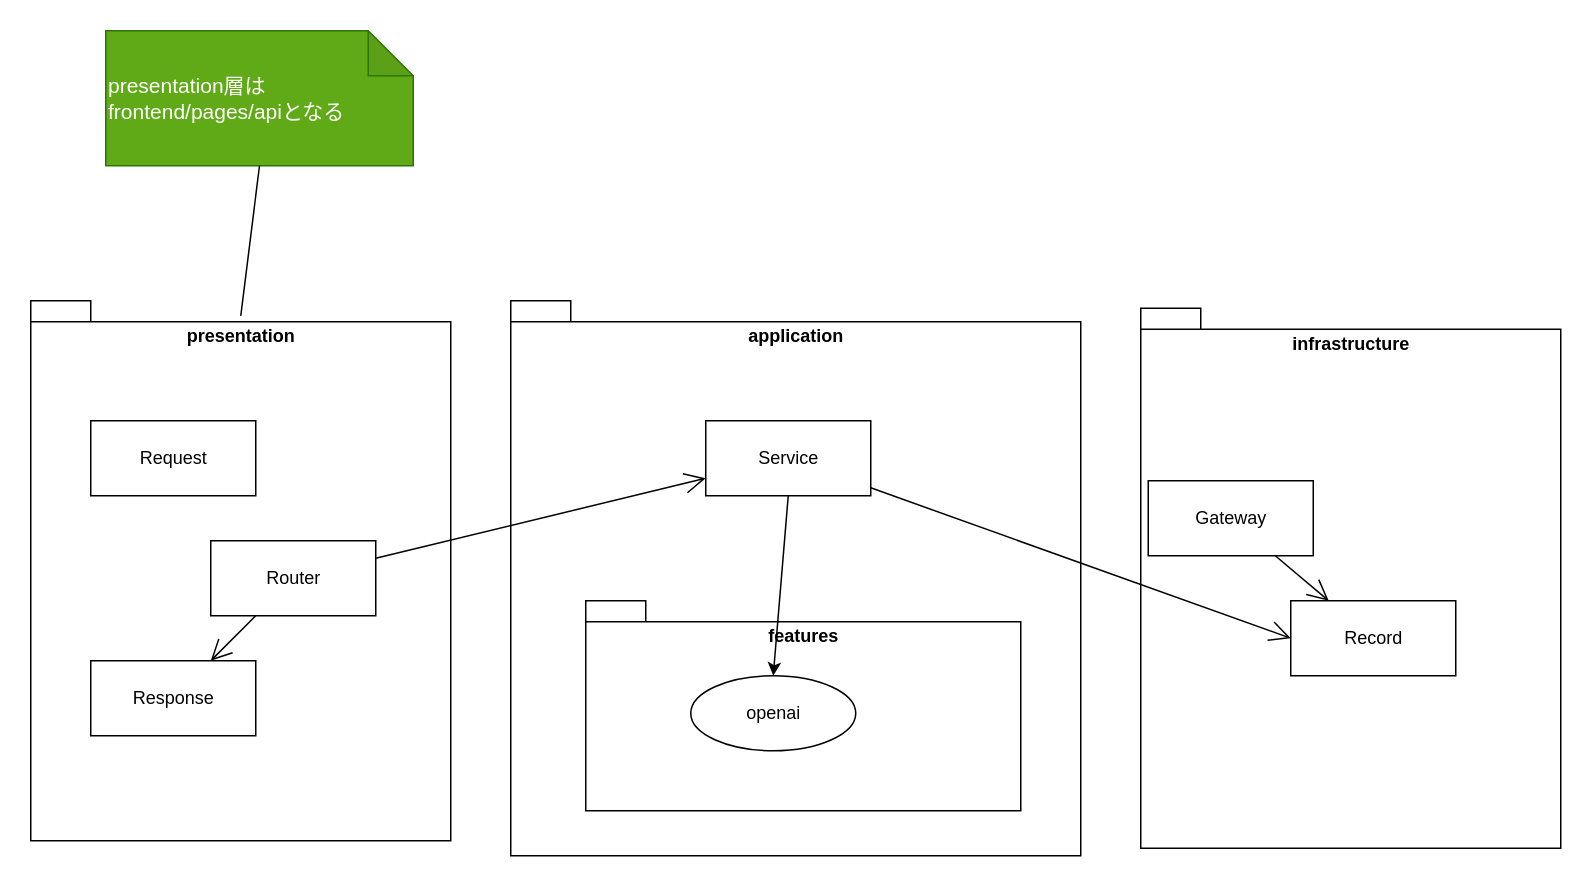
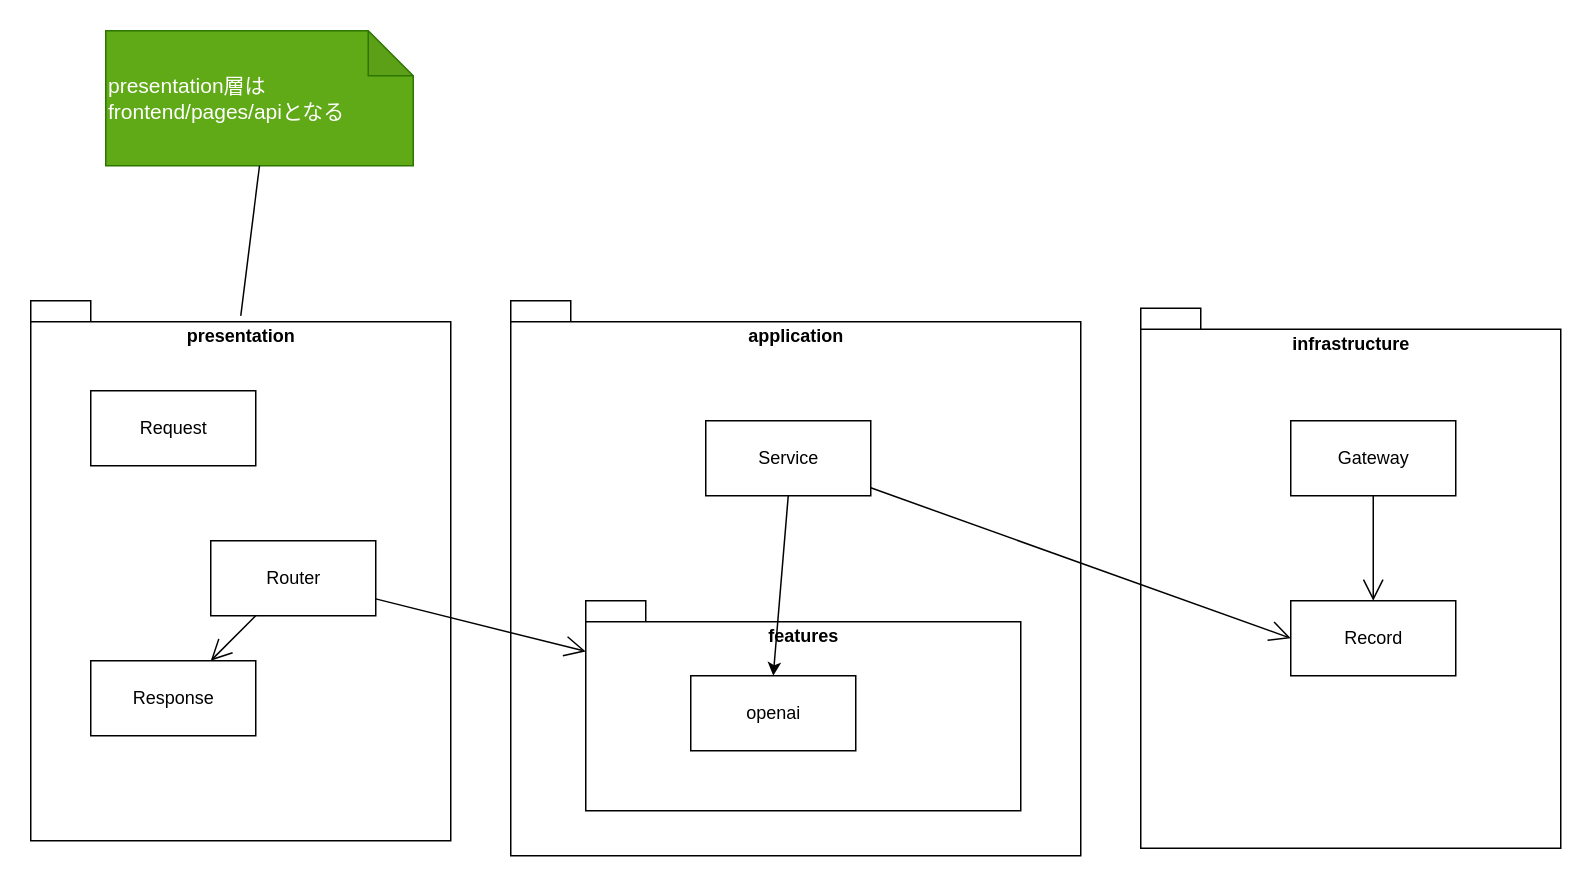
node "Request": moved (173, 458) -> (173, 428)
node "Gateway": moved (1231, 518) -> (1373, 458)
edge "Router" -> "Service": now "Router" -> "features"
node "openai": shape ellipse -> rectangle
